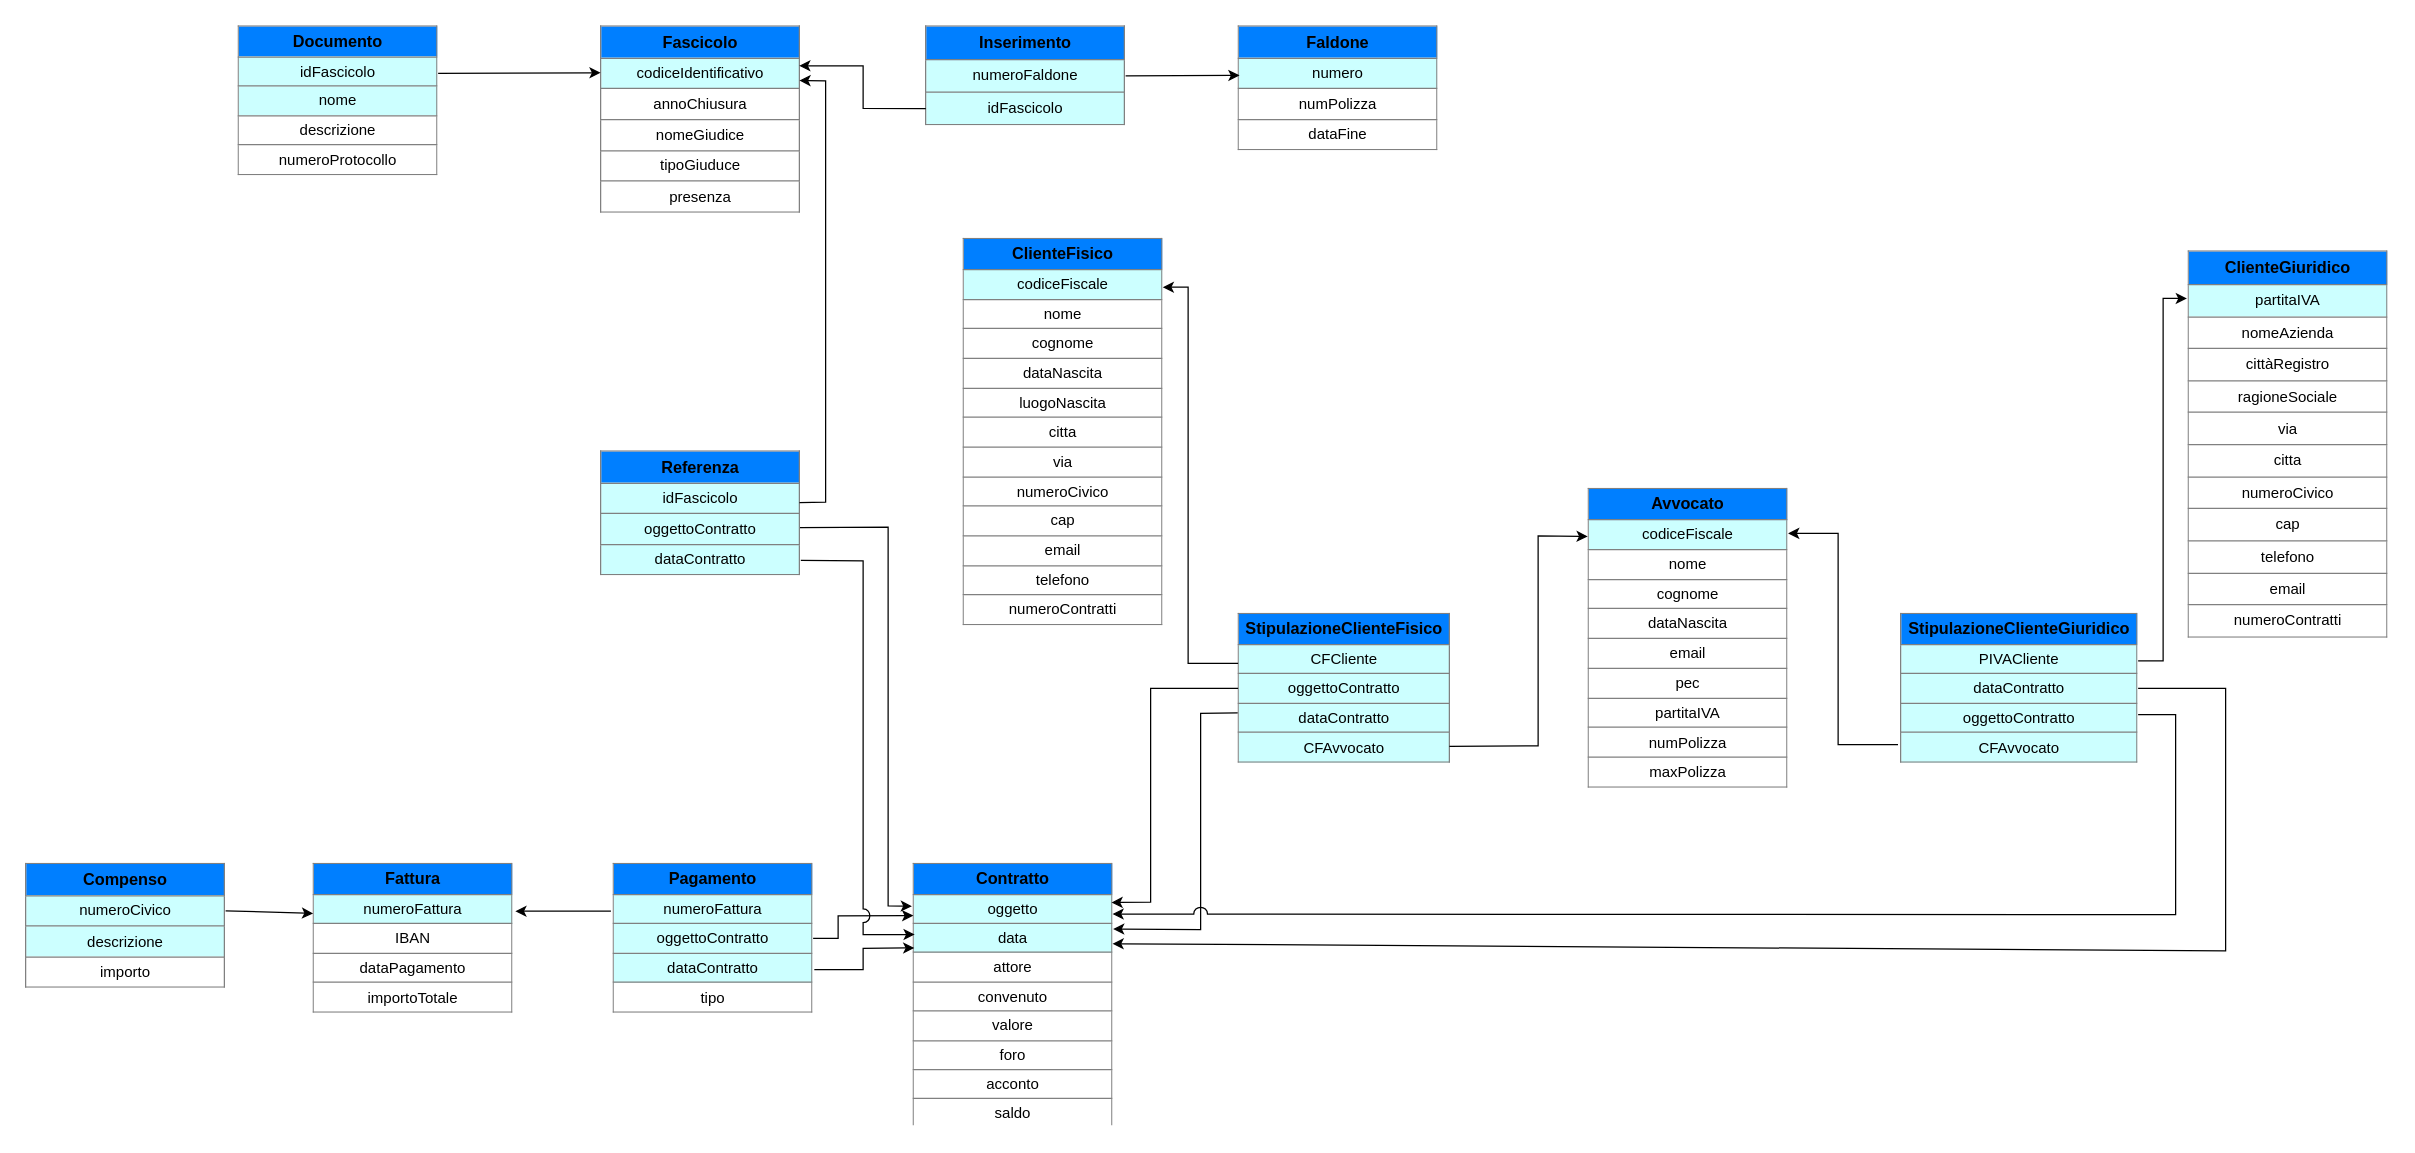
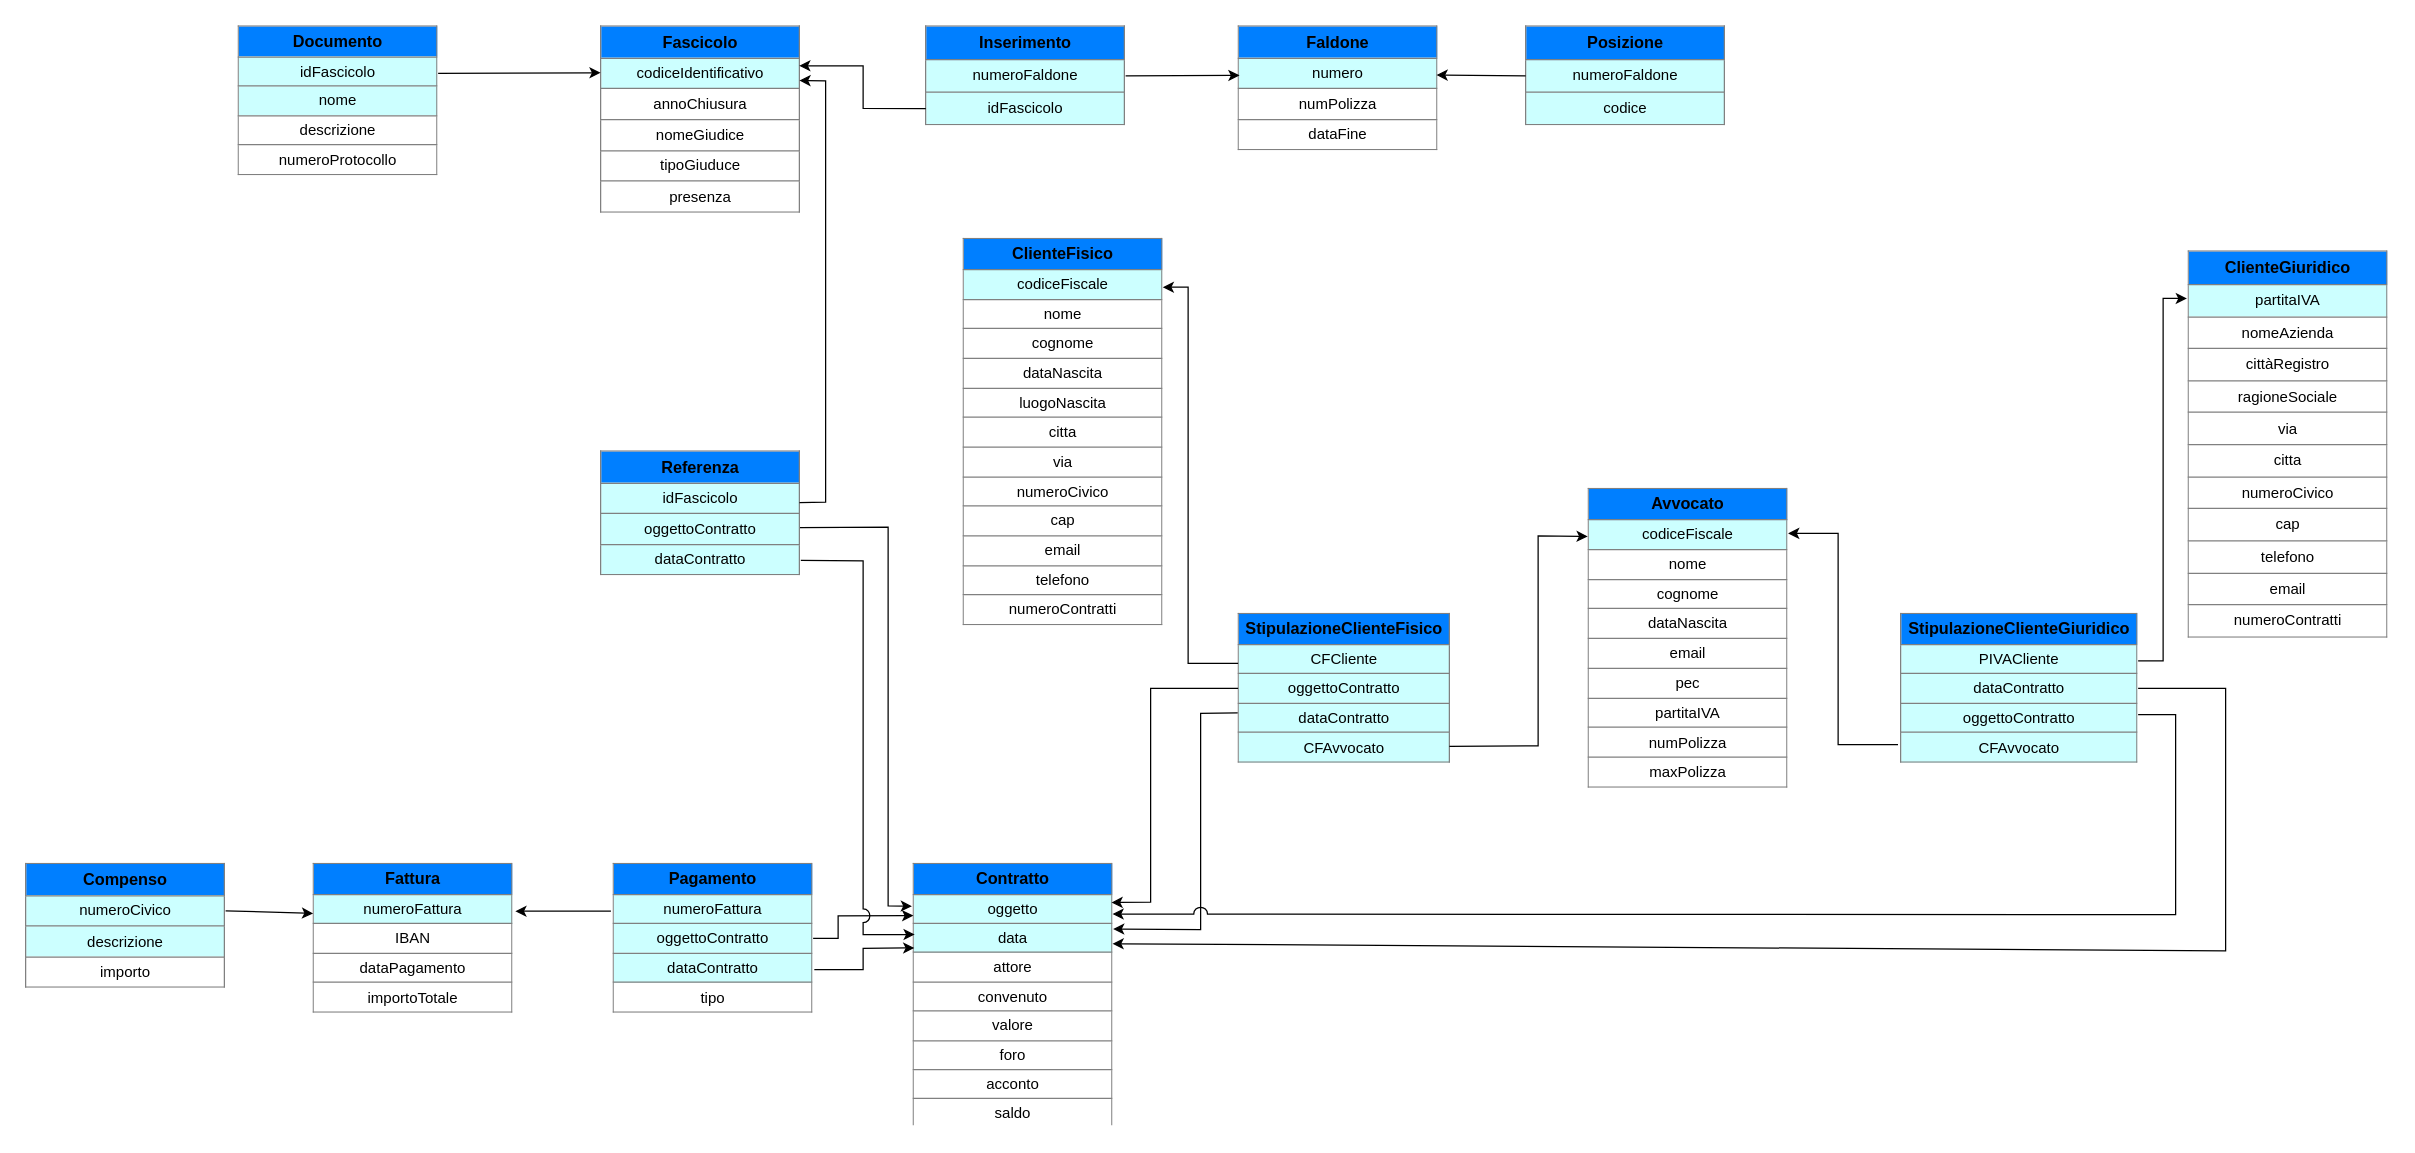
edge "Posizione numeroFaldone codice" -> "Faldone numero numPolizza dataFine": added
node "Posizione numeroFaldone codice": added
